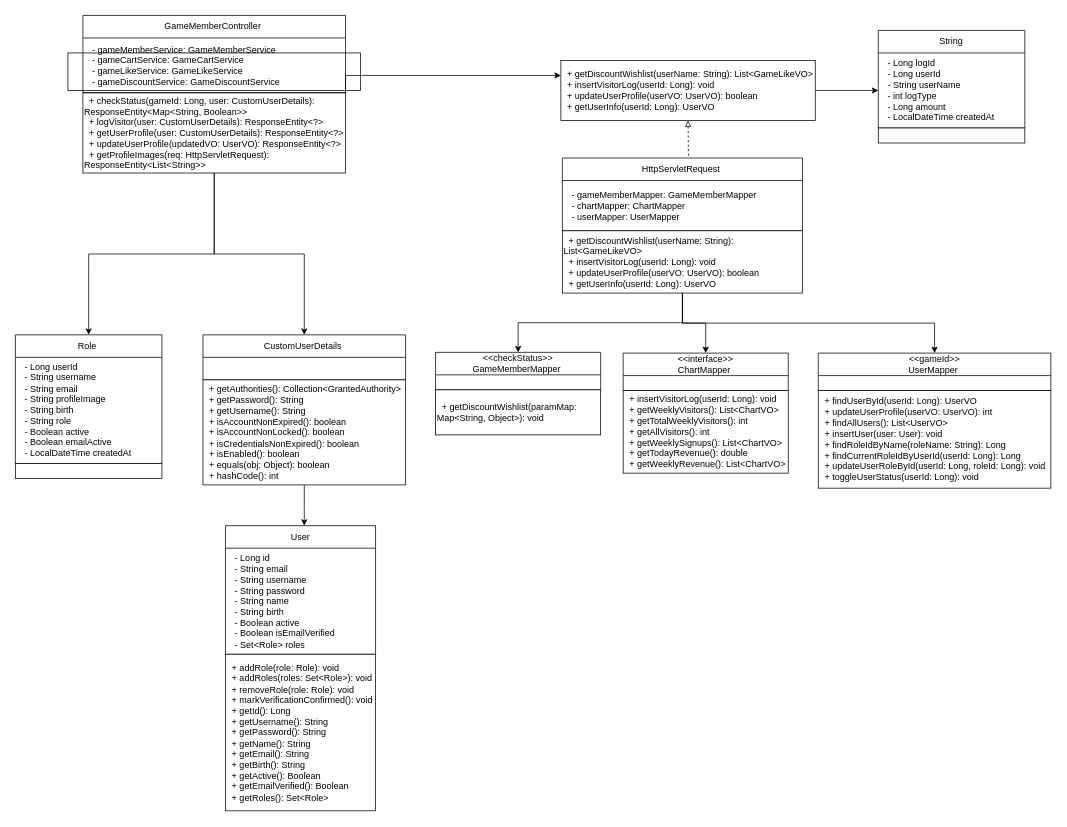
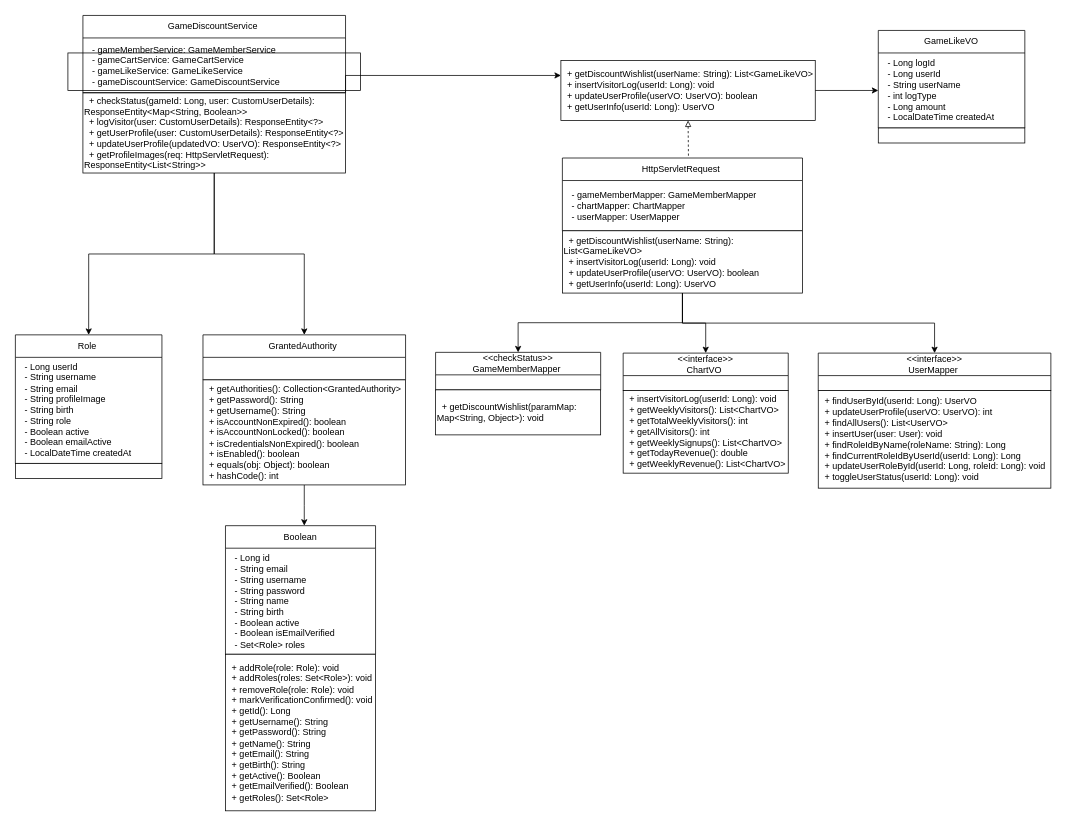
node "GameMemberController": label "GameMemberController" -> "GameDiscountService"
node "String": label "String" -> "GameLikeVO"
node "CustomUserDetails": label "CustomUserDetails" -> "GrantedAuthority"
node "<<interface>> ChartMapper": label "<<interface>> ChartMapper" -> "<<interface>> ChartVO"
node "<<gameId>> UserMapper": label "<<gameId>> UserMapper" -> "<<interface>> UserMapper"
node "User": label "User" -> "Boolean"
